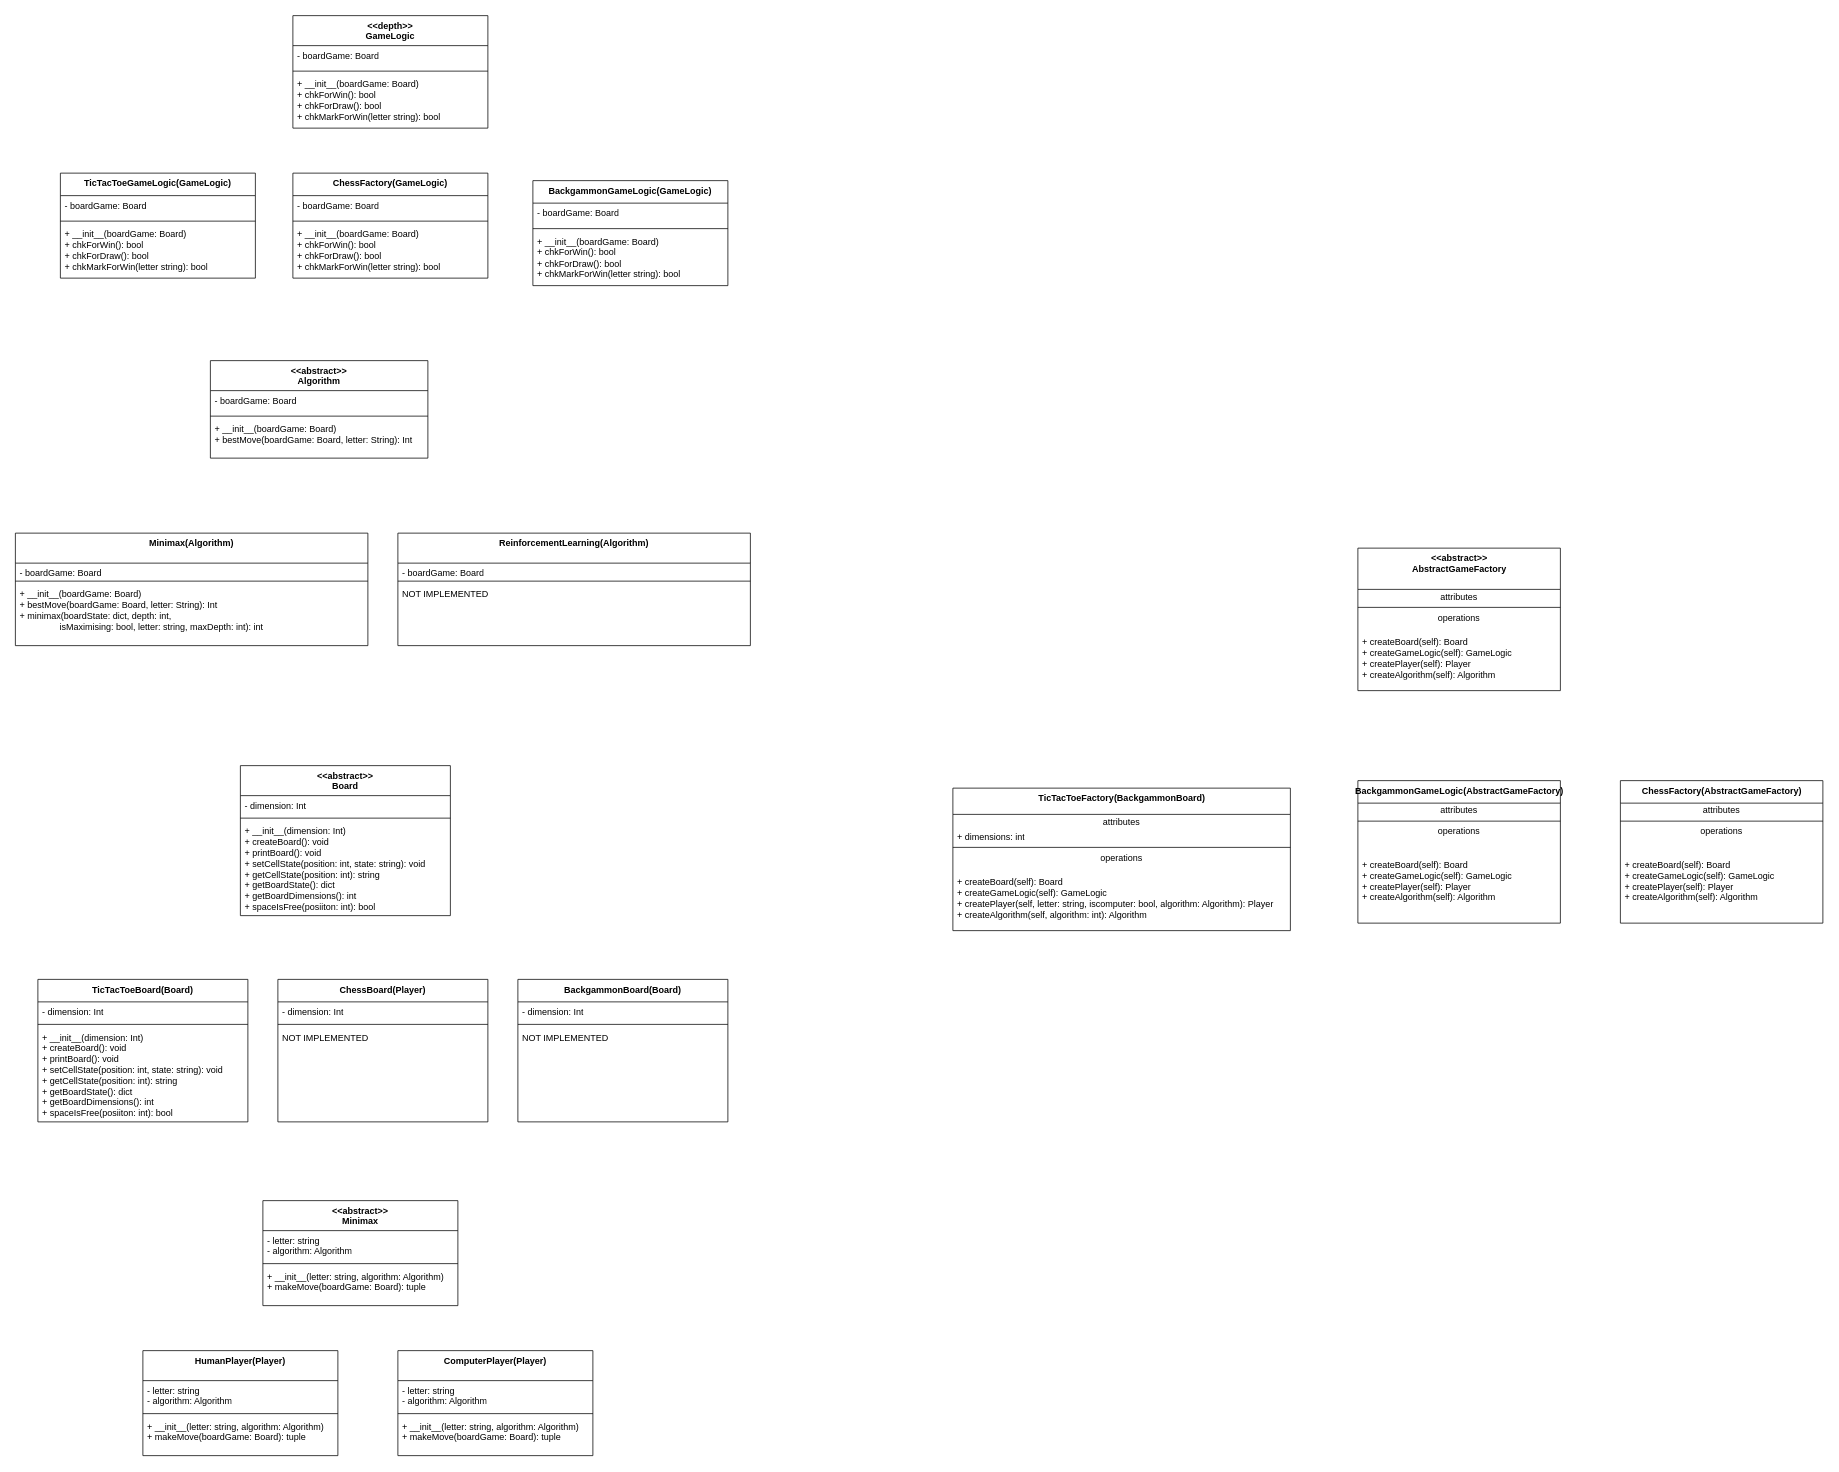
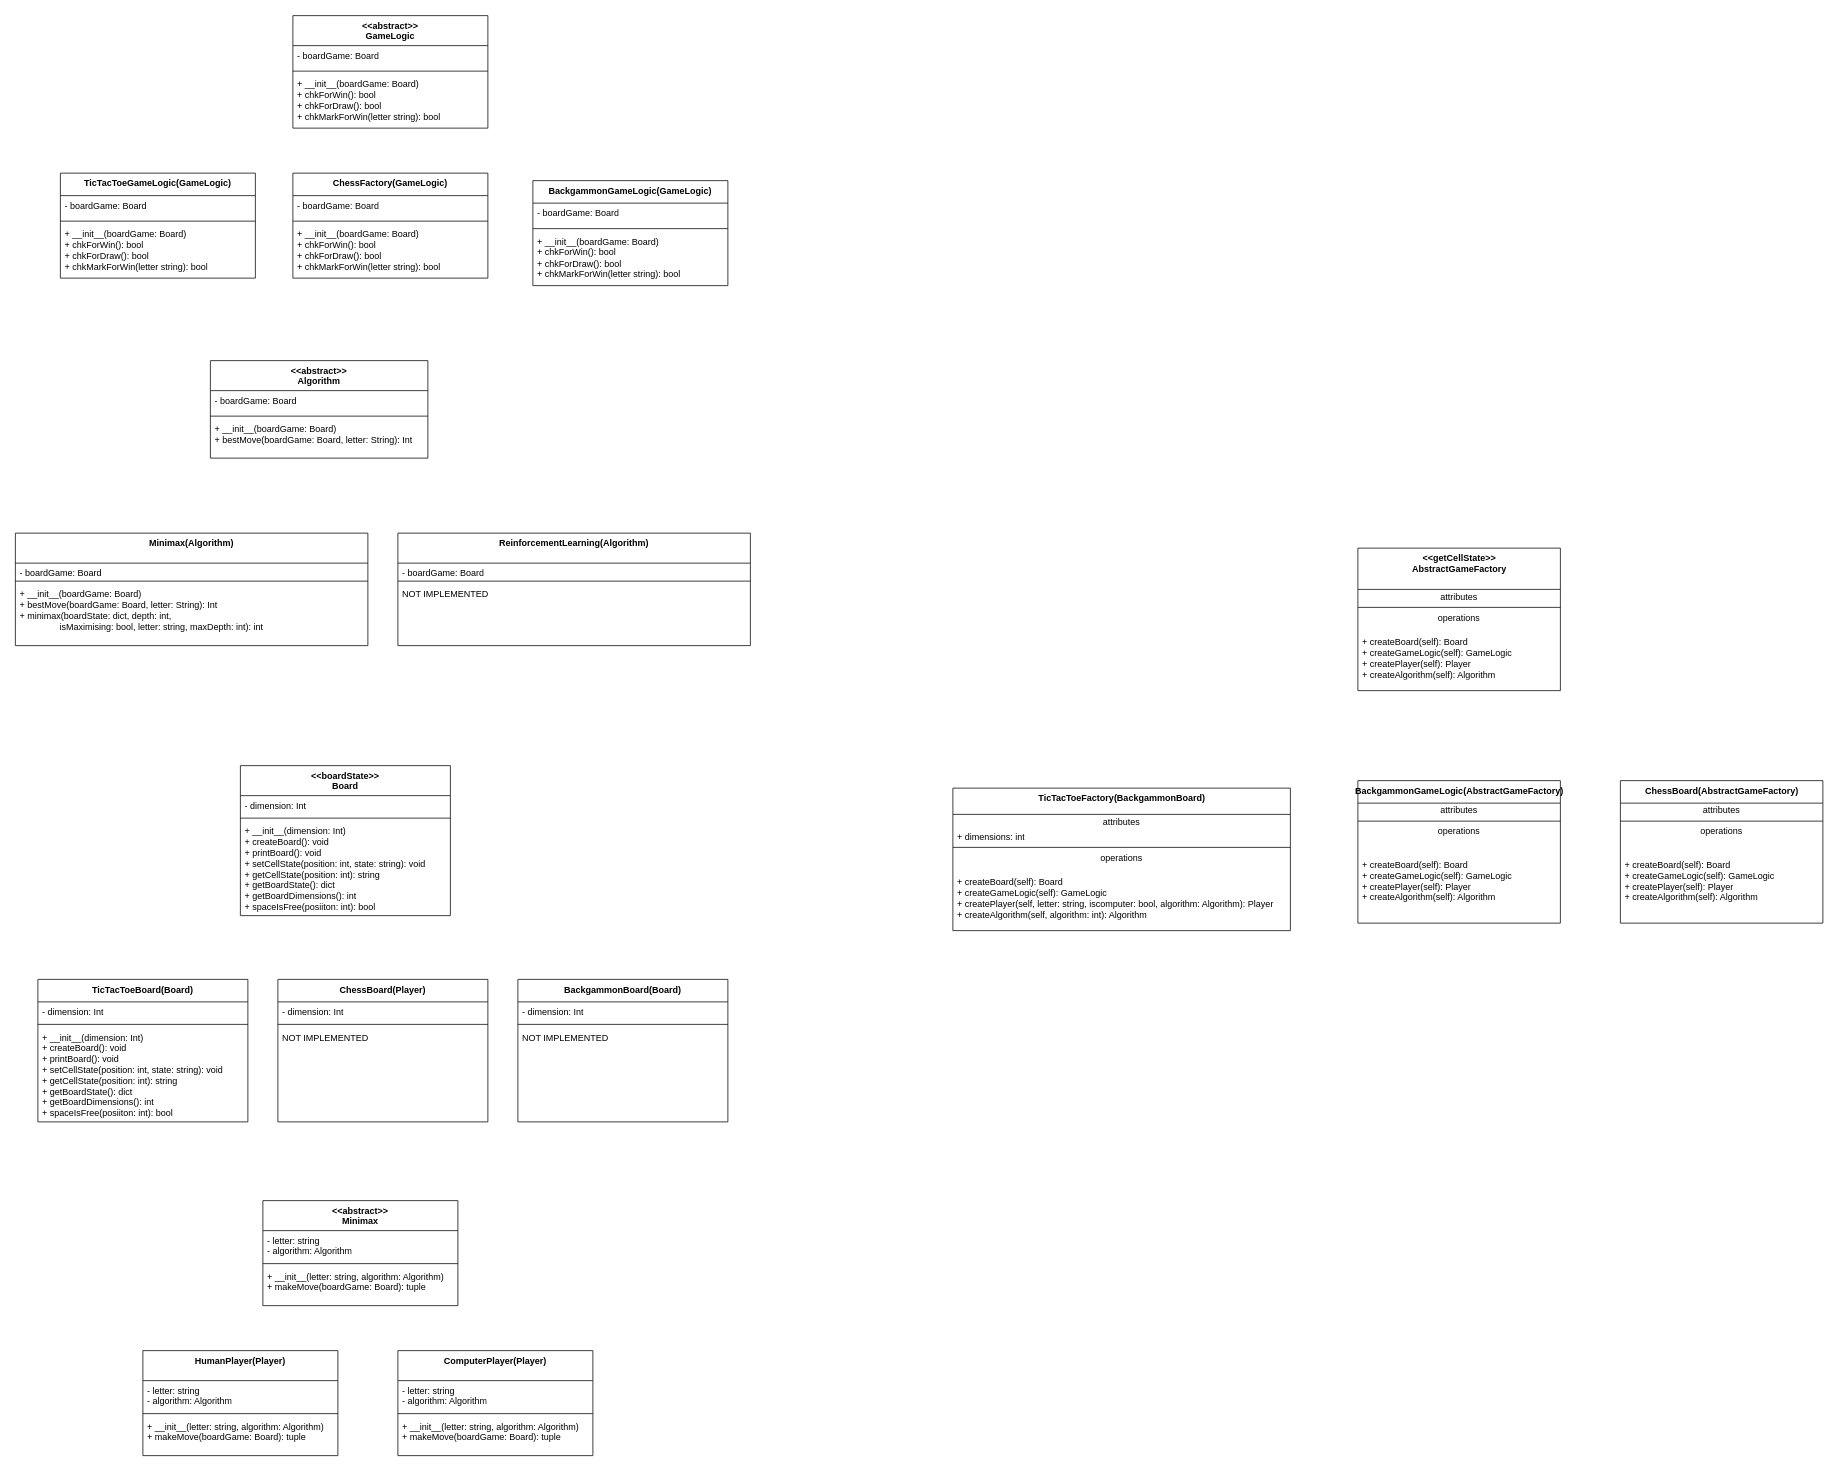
node "<<depth>> GameLogic": label "<<depth>> GameLogic" -> "<<abstract>> GameLogic"
node "<<abstract>>AbstractGameFactory": label "<<abstract>>AbstractGameFactory" -> "<<getCellState>>AbstractGameFactory"
node "<<abstract>> Board": label "<<abstract>> Board" -> "<<boardState>> Board"
node "ChessFactory(AbstractGameFactory)": label "ChessFactory(AbstractGameFactory)" -> "ChessBoard(AbstractGameFactory)"
